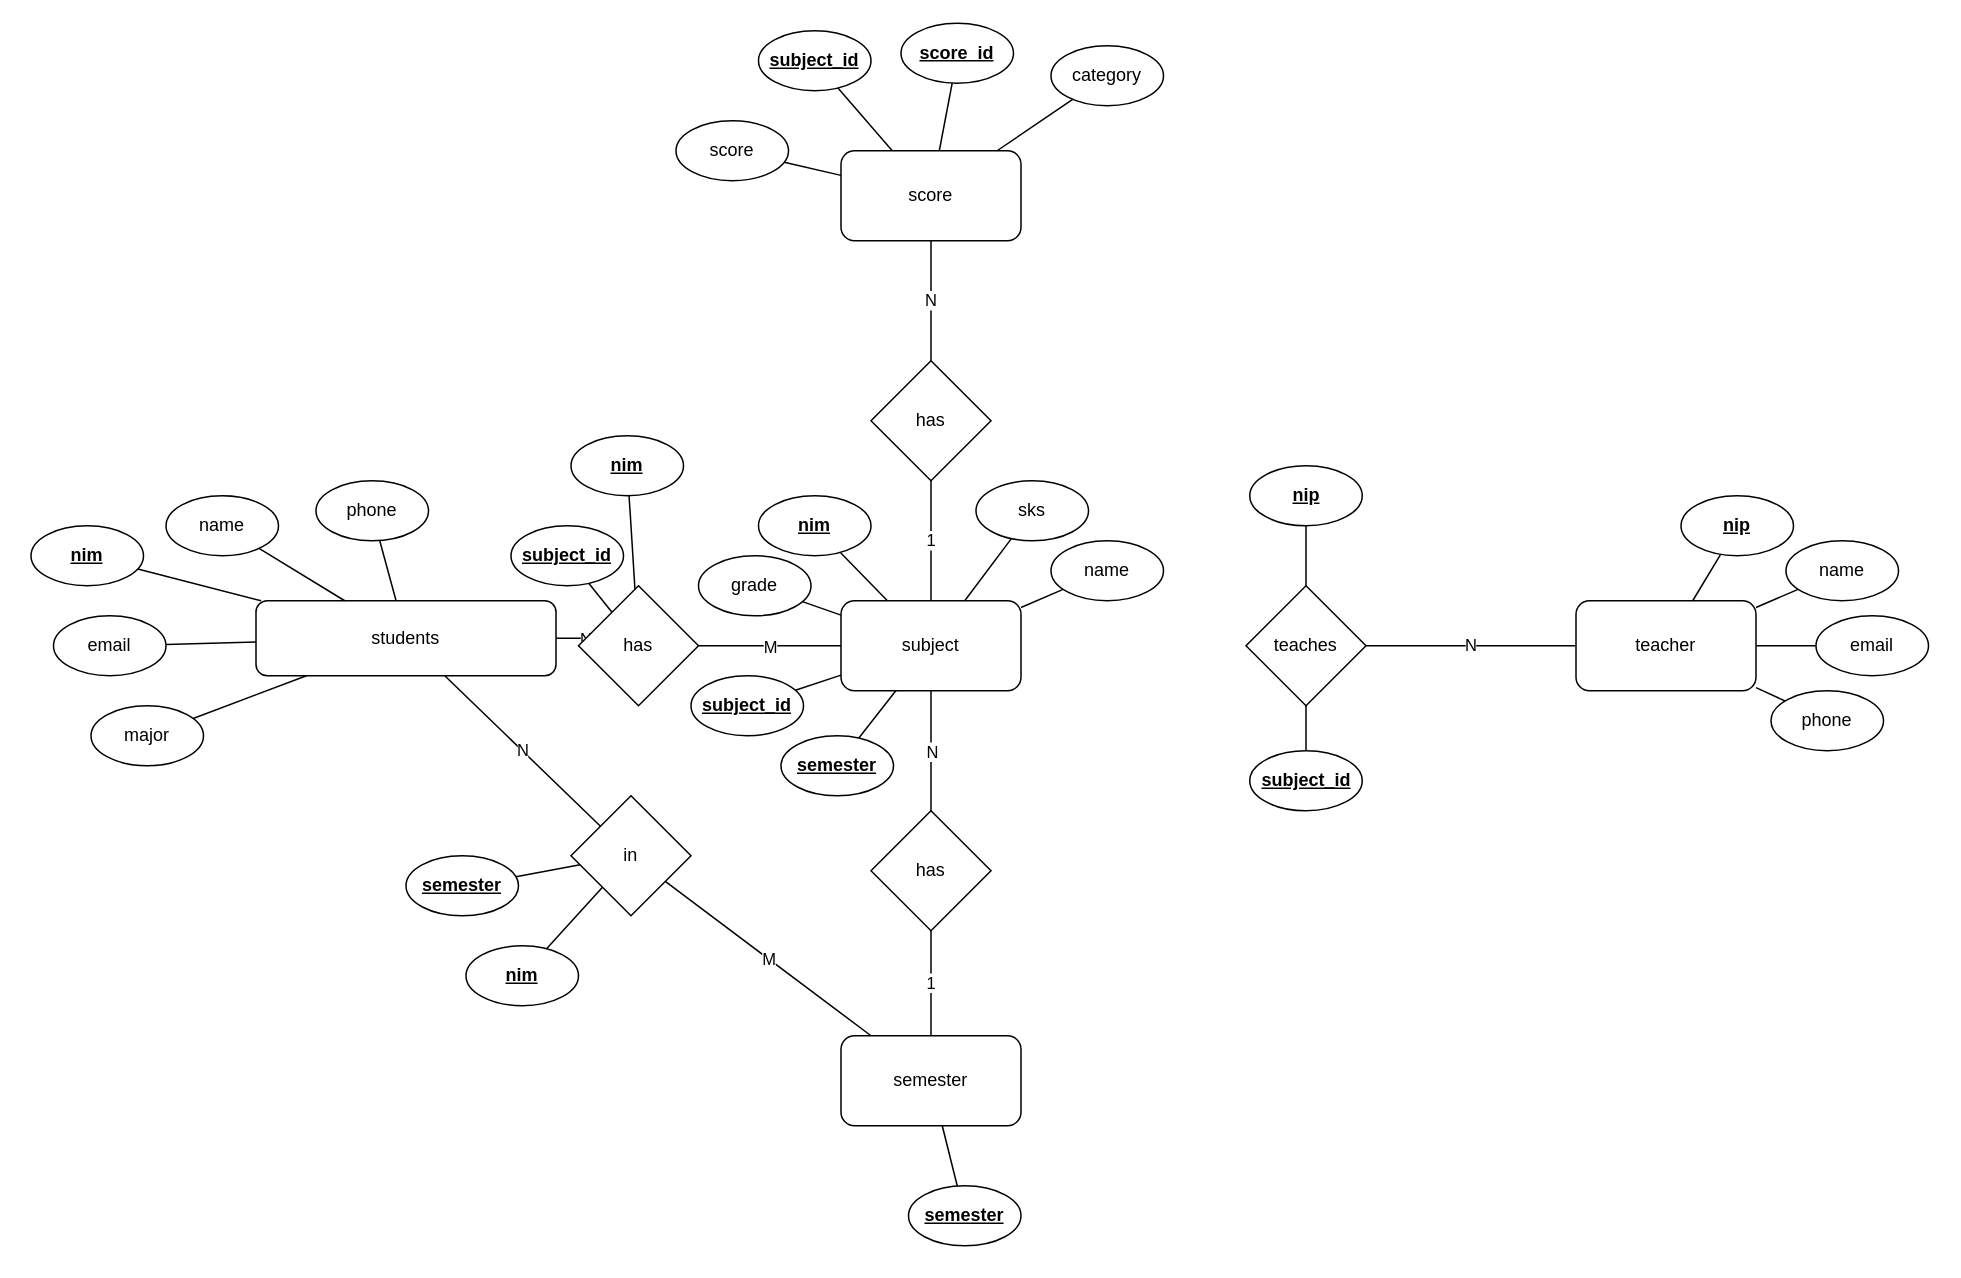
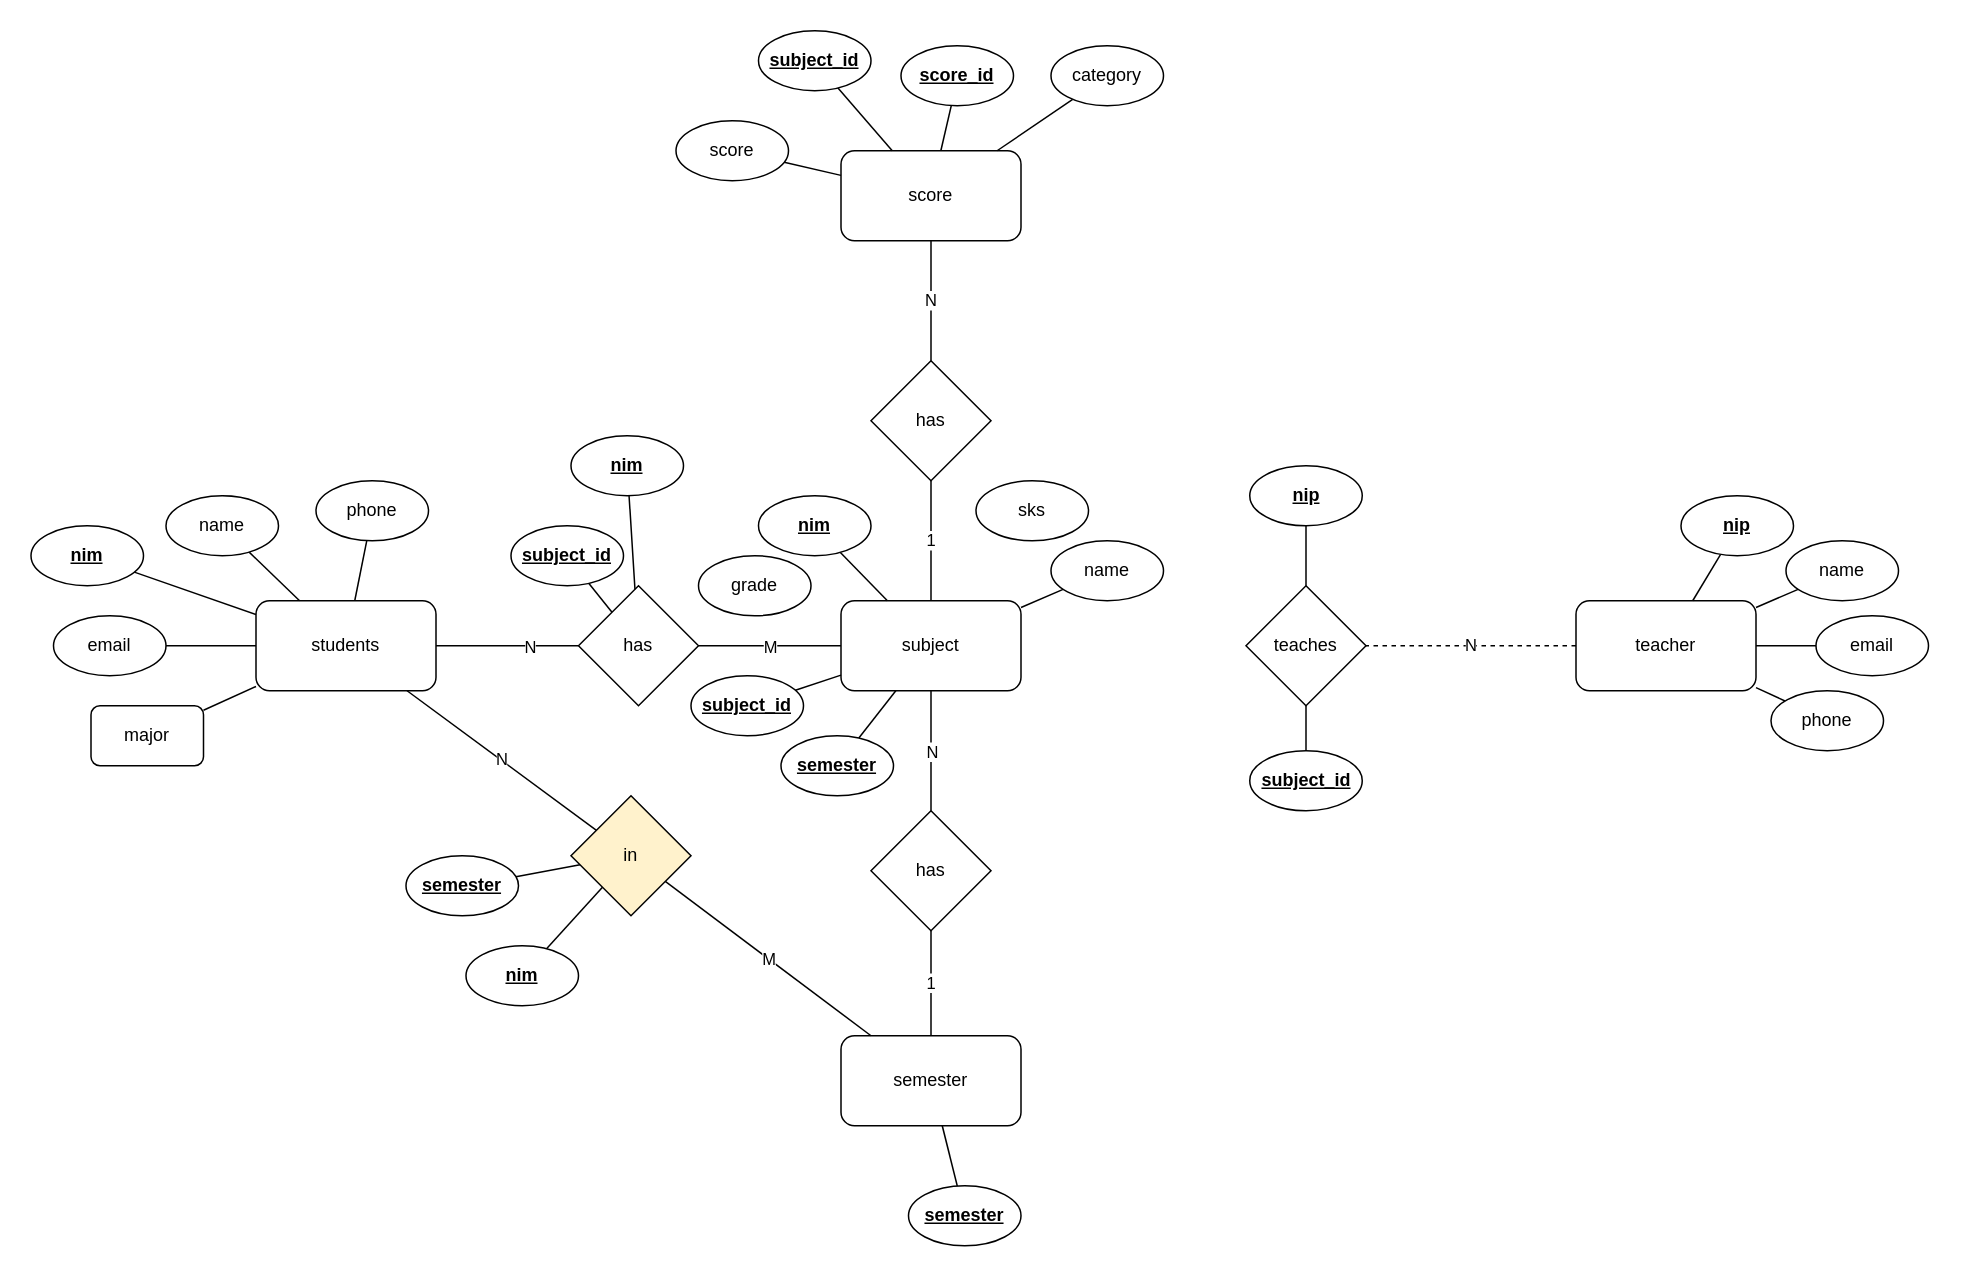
node "score_id": moved (957, 53) -> (957, 76)
edge "sks" -- "subject": removed
edge "grade" -- "subject": removed
node "students": size 300x75 -> 180x90
edge "teaches" -- "teacher": style solid -> dashed
node "major": shape ellipse -> rounded rectangle
node "in": fillcolor #ffffff -> #fff2cc
